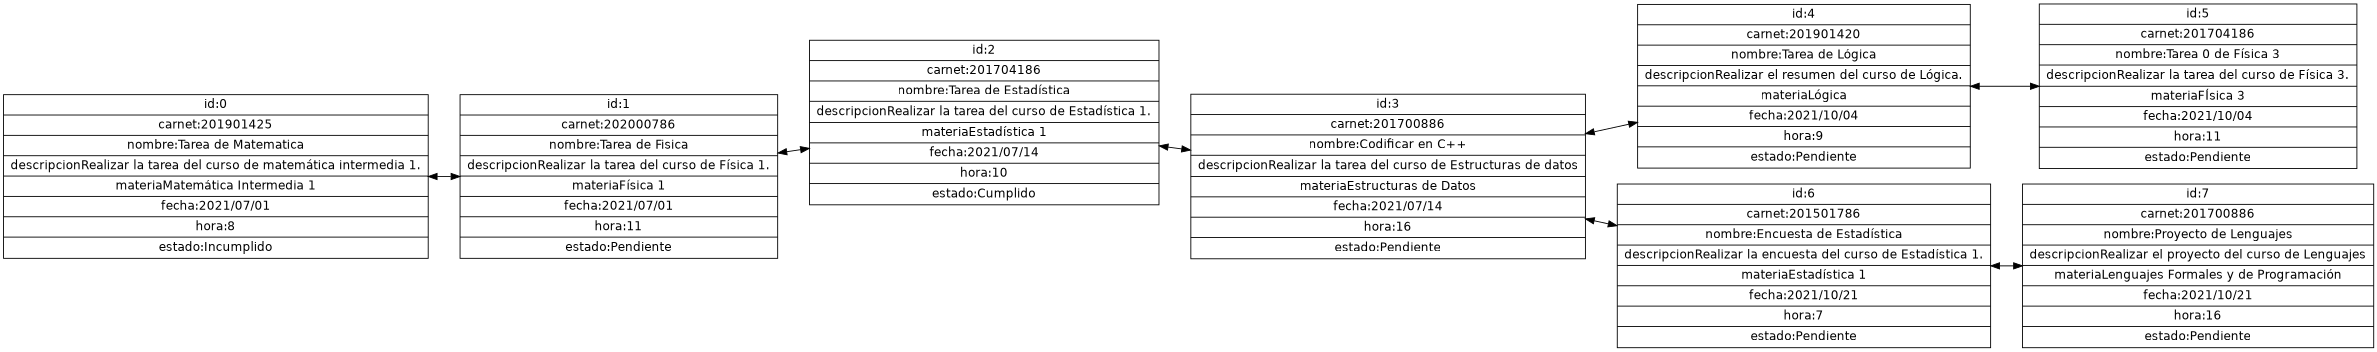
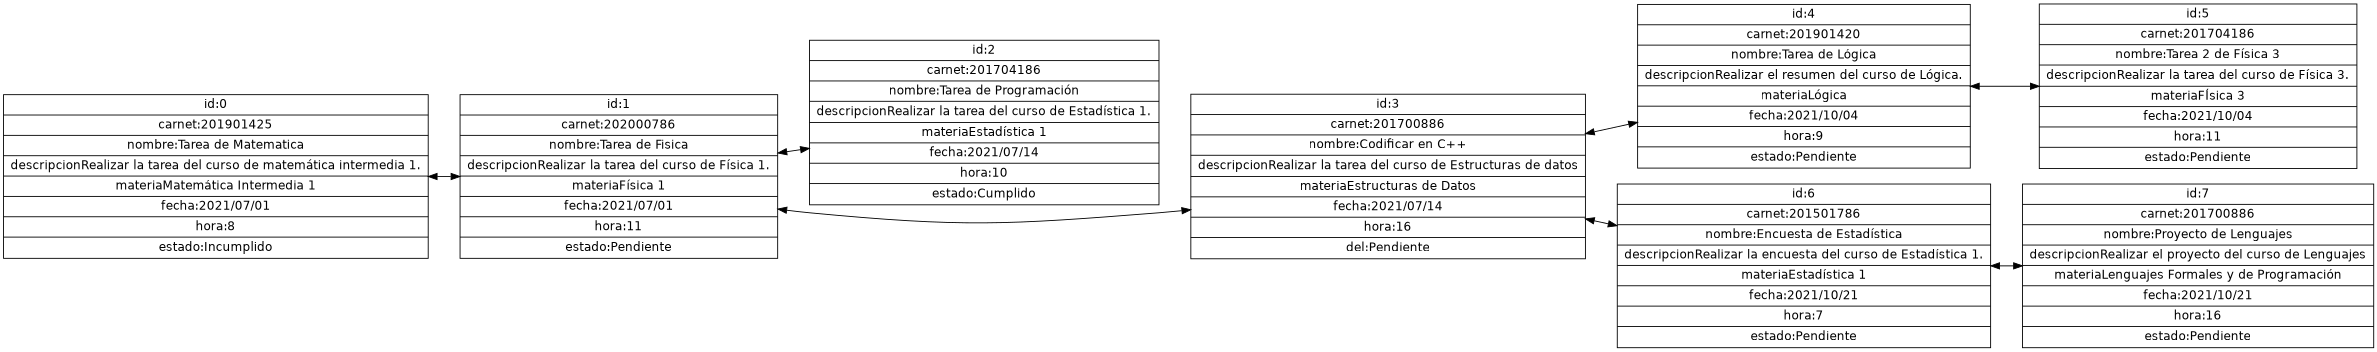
node "id:5": text "nombre:Tarea 0 de Física 3" -> "nombre:Tarea 2 de Física 3"
node "id:2": text "nombre:Tarea de Estadística" -> "nombre:Tarea de Programación"
edge "id:2" -- "id:3": now "id:1" -- "id:3"
node "id:3": text "estado:Pendiente" -> "del:Pendiente"
